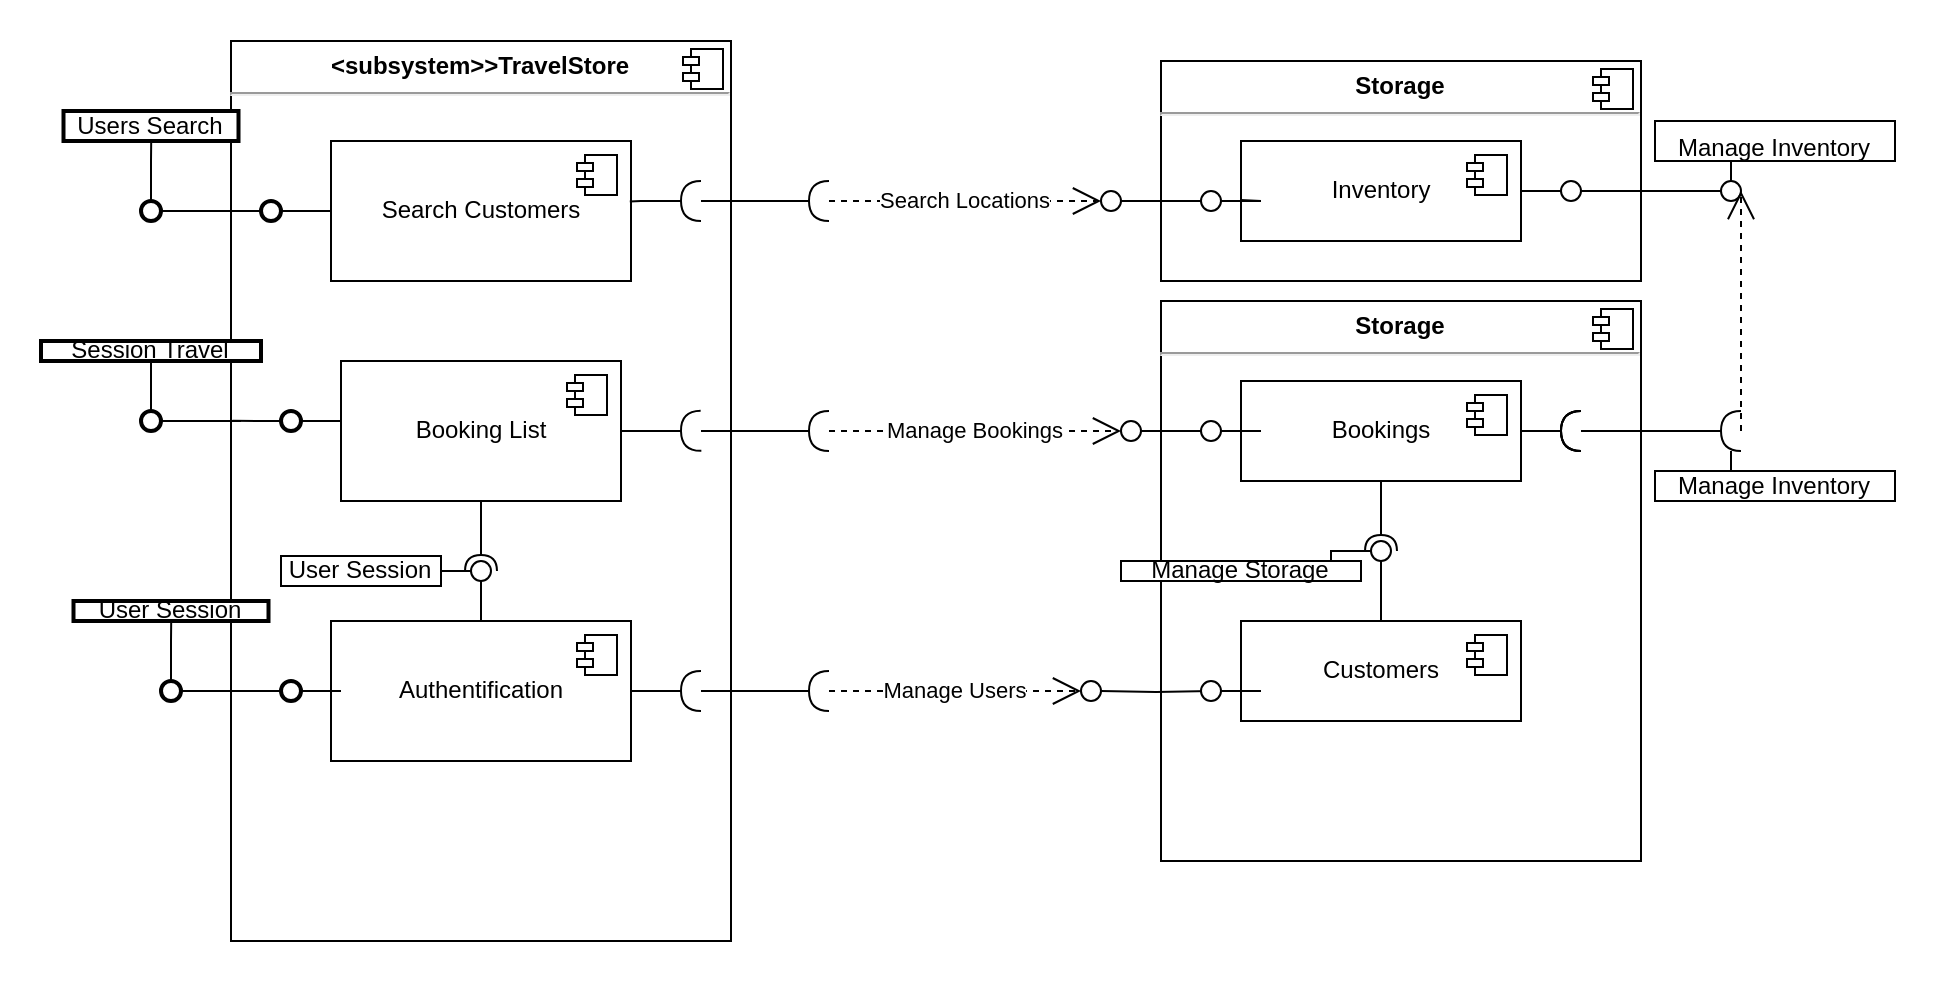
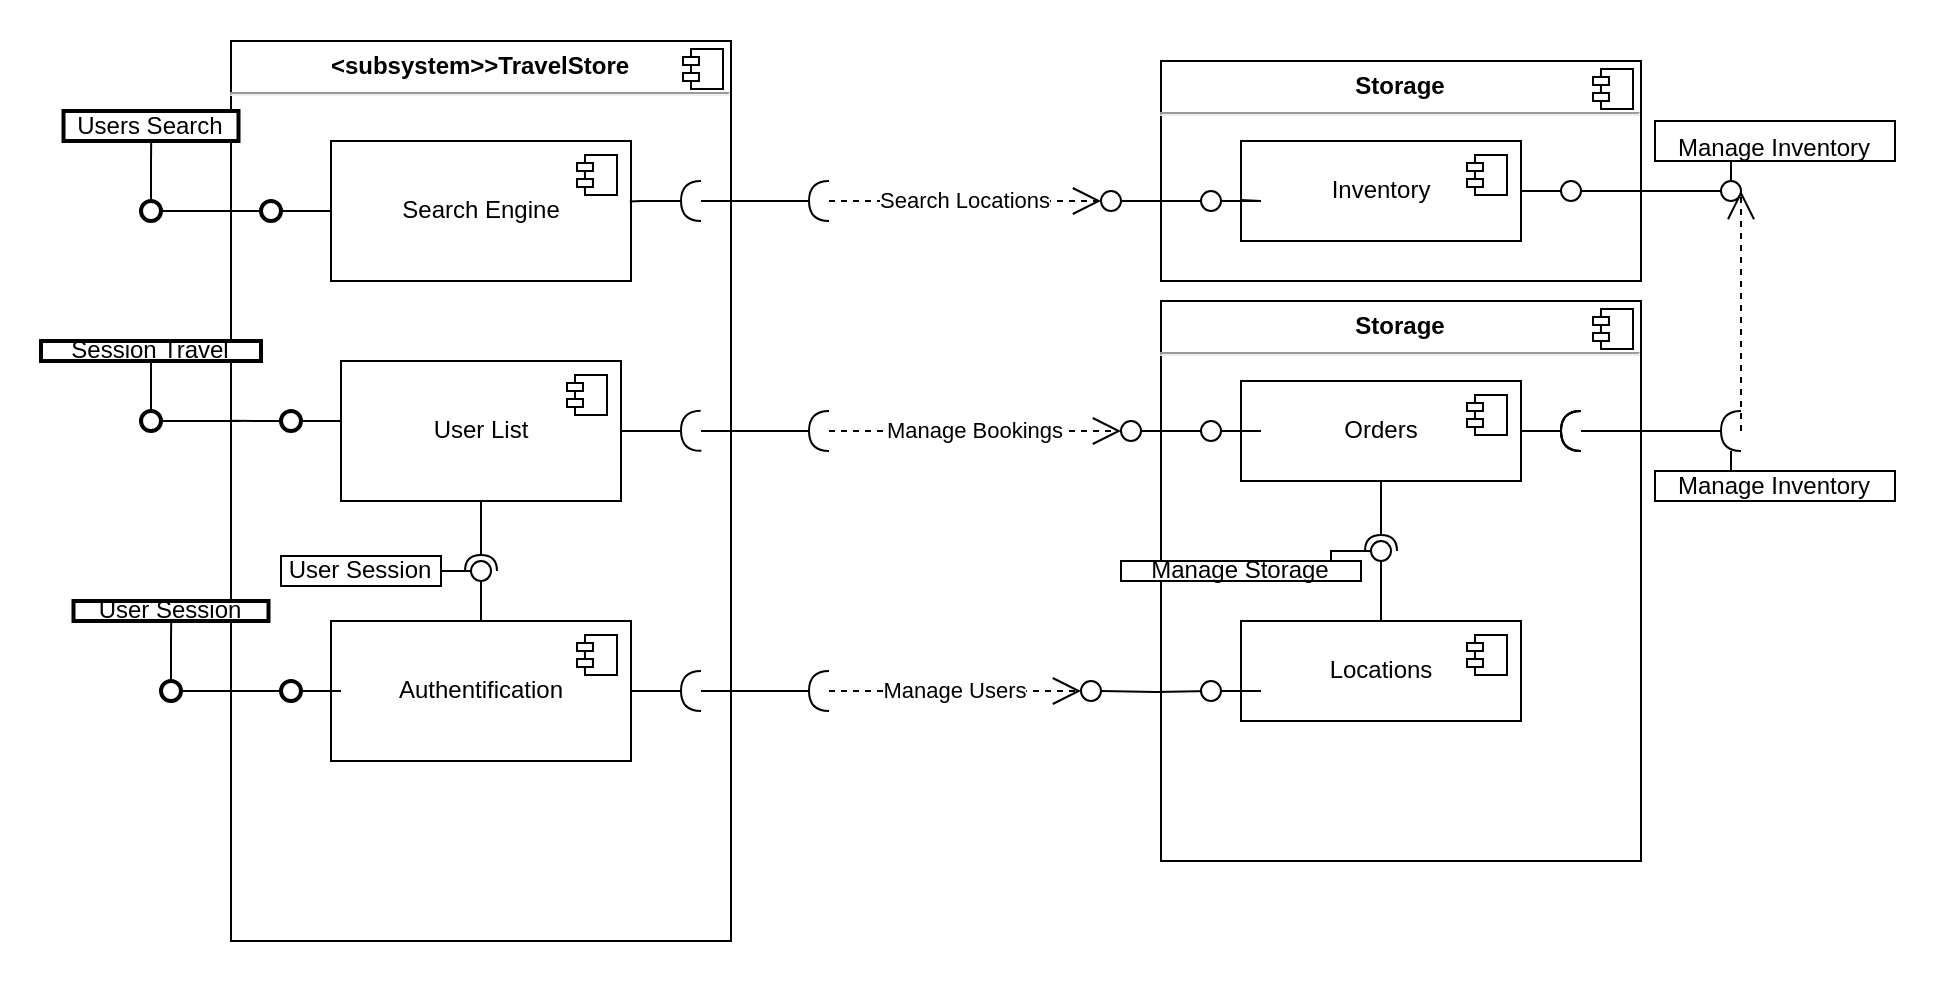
node "Search Customers": label "Search Customers" -> "Search Engine"
node "Booking List": label "Booking List" -> "User List"
node "Bookings": label "Bookings" -> "Orders"
node "Customers": label "Customers" -> "Locations"
